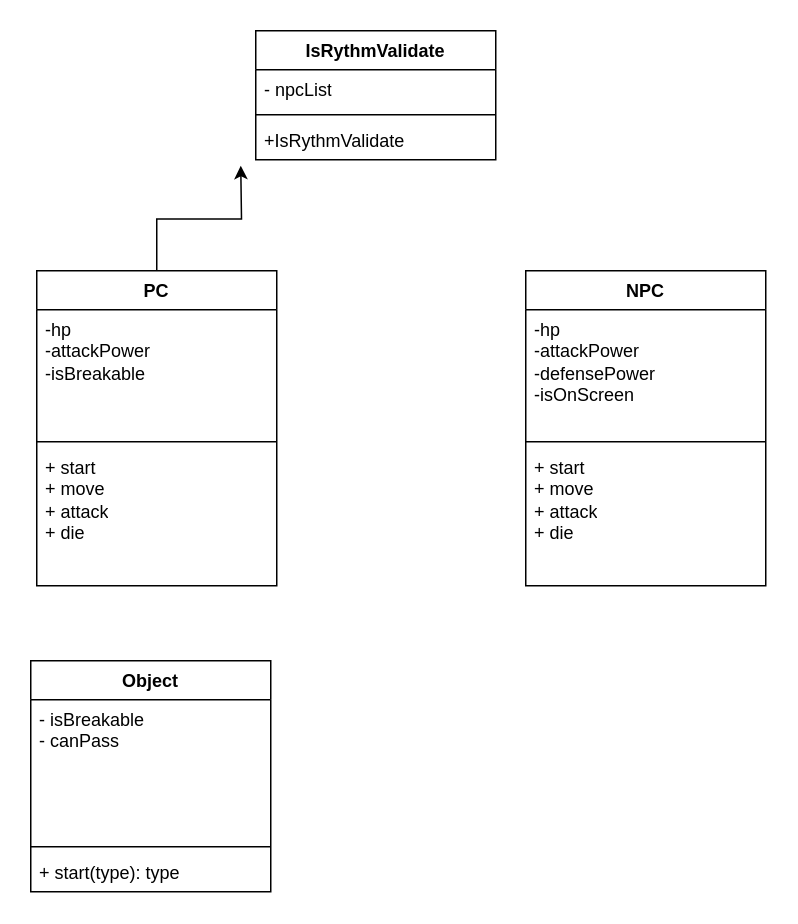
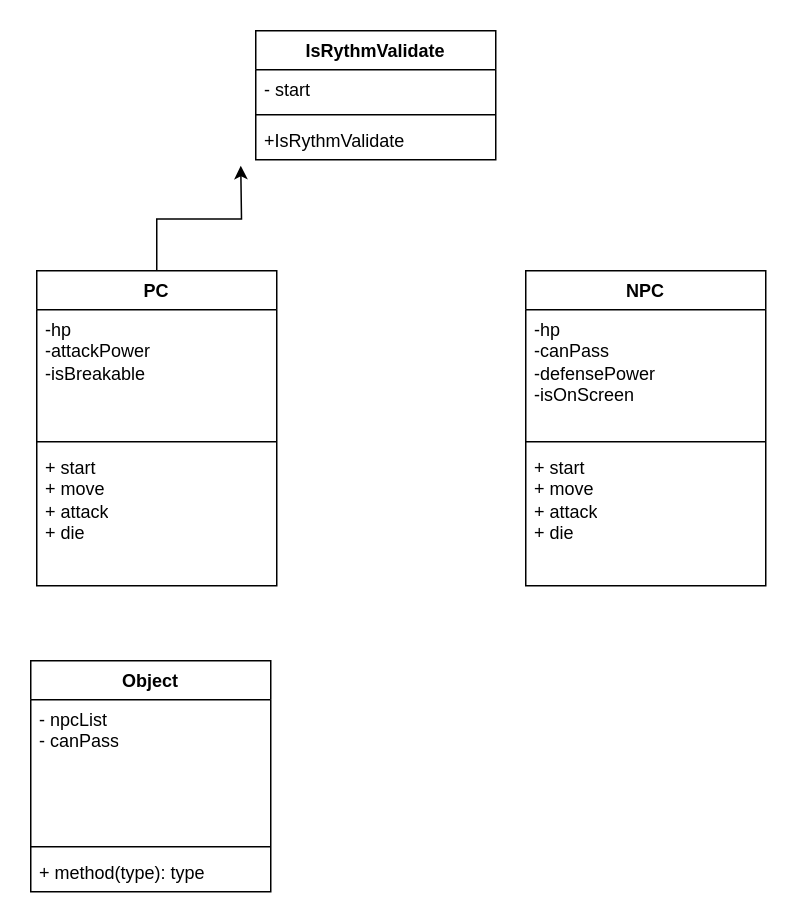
node "- npcList": label "- npcList" -> "- start"
node "-hp-attackPower-defensePower -isOnScreen": label "-hp-attackPower-defensePower -isOnScreen" -> "-hp-canPass-defensePower -isOnScreen"
node "- isBreakable - canPass": label "- isBreakable - canPass" -> "- npcList - canPass"
node "+ start(type): type": label "+ start(type): type" -> "+ method(type): type"
